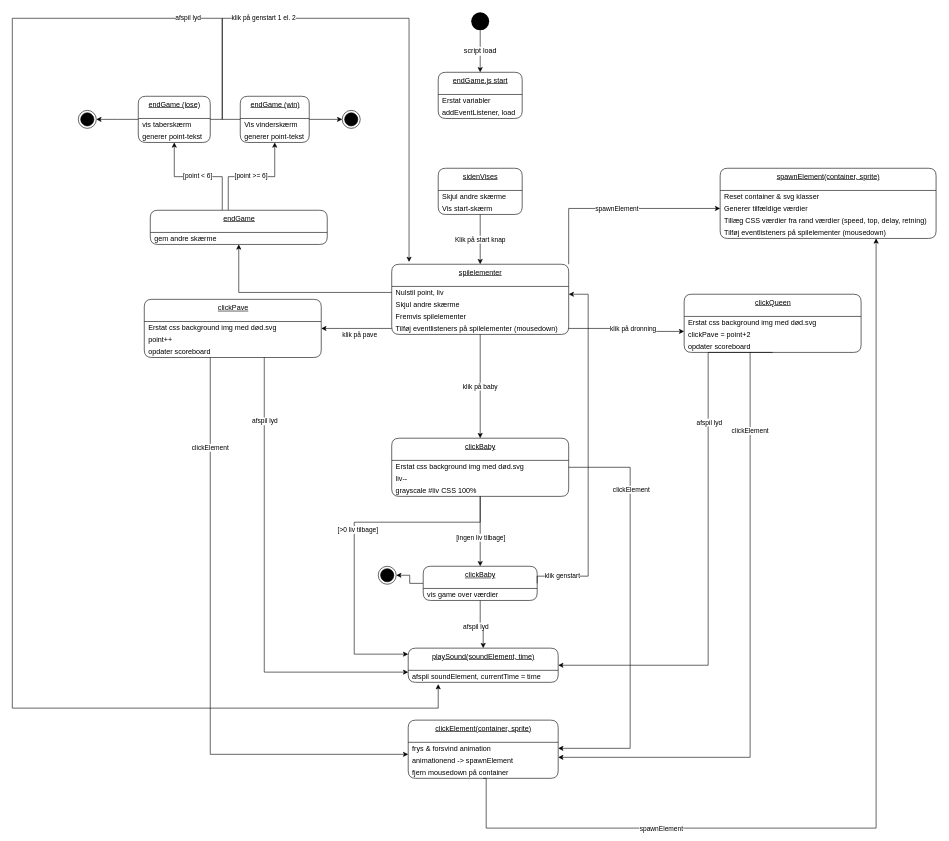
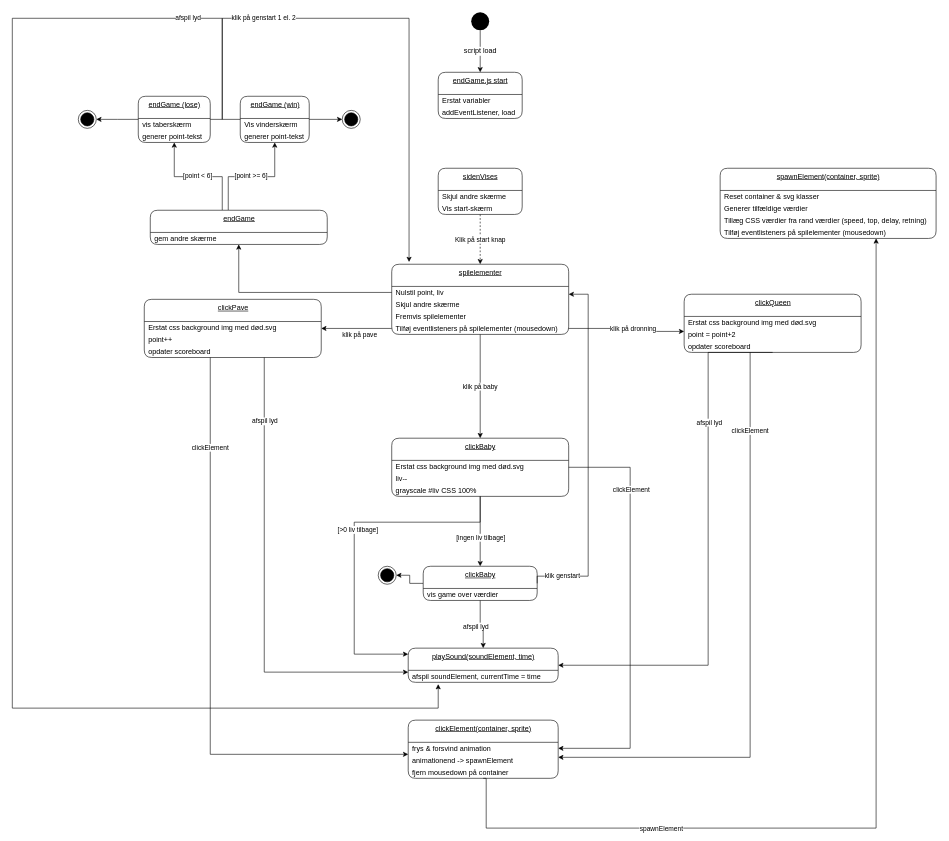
edge "spilelementer" -> "Generer tilfældige værdier": removed, label "spawnElement"
edge "Vis start-skærm" -> "spilelementer": style solid -> dashed
node "clickPave = point+2": label "clickPave = point+2" -> "point = point+2"
